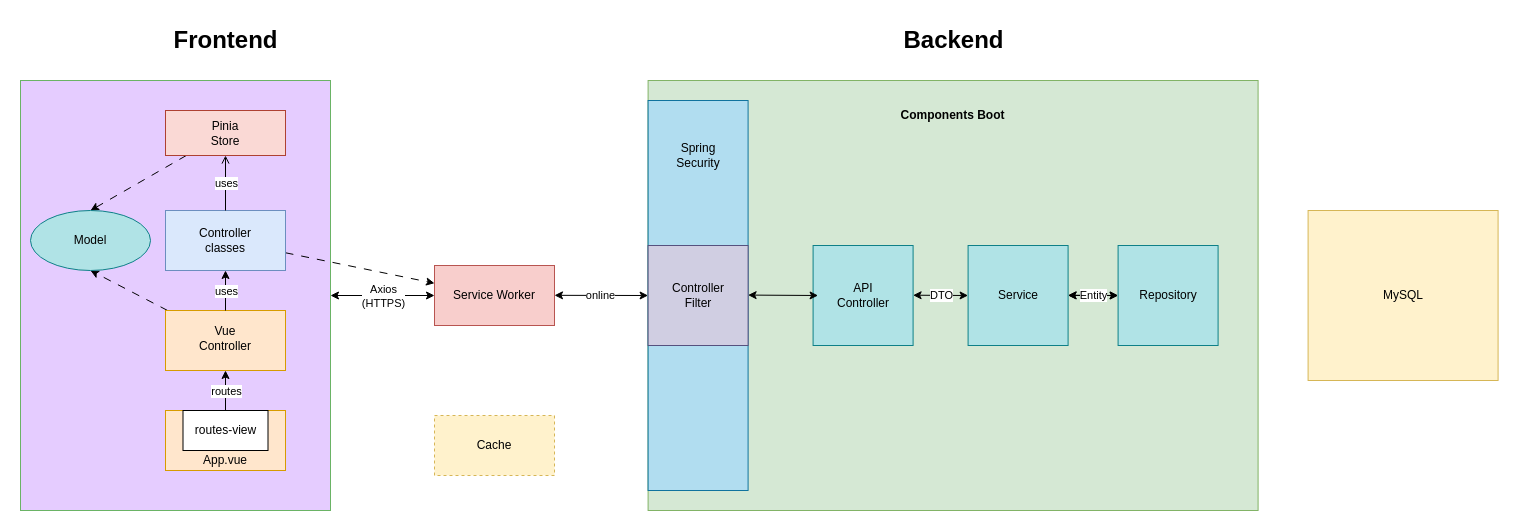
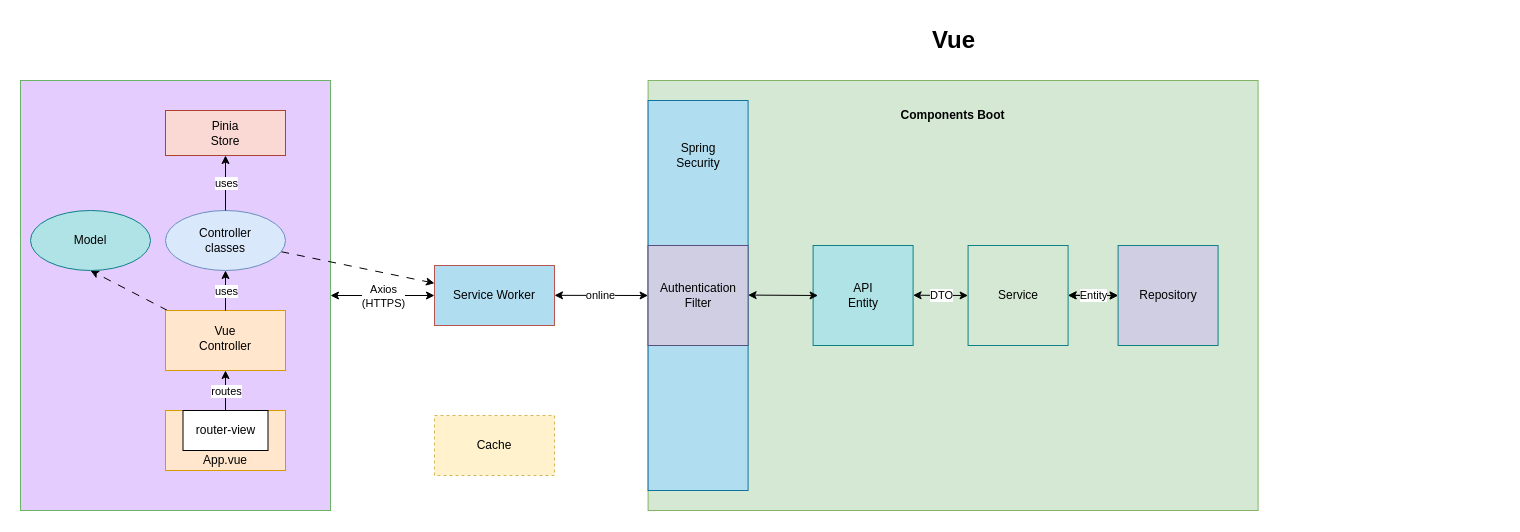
node "Frontend": removed
node "Backend": label "Backend" -> "Vue"
edge "Controller classes" -> "Pinia Store": arrowhead open -> classic
edge "Pinia Store" -> "Model": removed
node "Controller classes": shape rectangle -> ellipse
node "Service Worker": fillcolor #f8cecc -> #b1ddf0
node "Controller Filter": label "Controller Filter" -> "Authentication Filter"
node "API Controller": label "API Controller" -> "API Entity"
node "Service": fillcolor #b0e3e6 -> #d5e8d4
node "Repository": fillcolor #b0e3e6 -> #d0cee2
node "MySQL": removed
node "routes-view": label "routes-view" -> "router-view"
